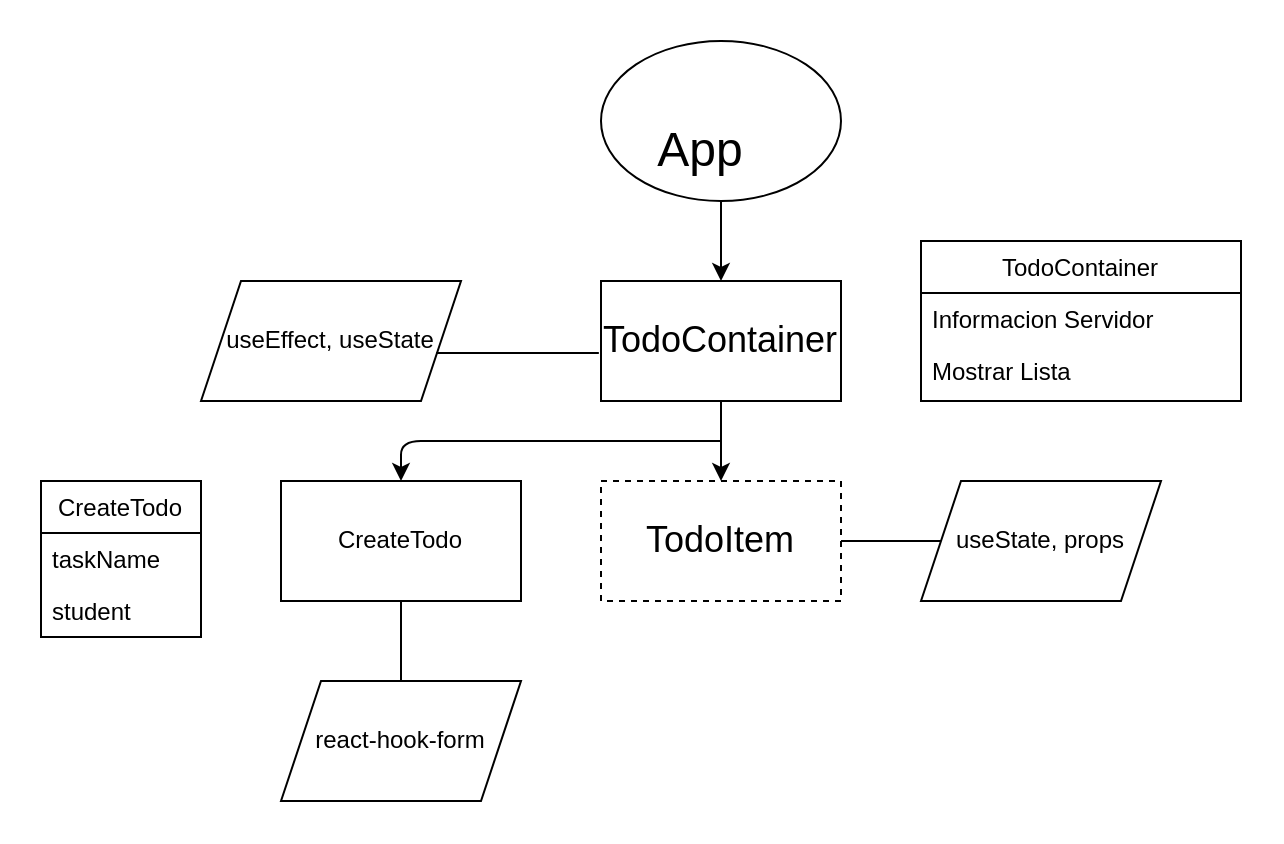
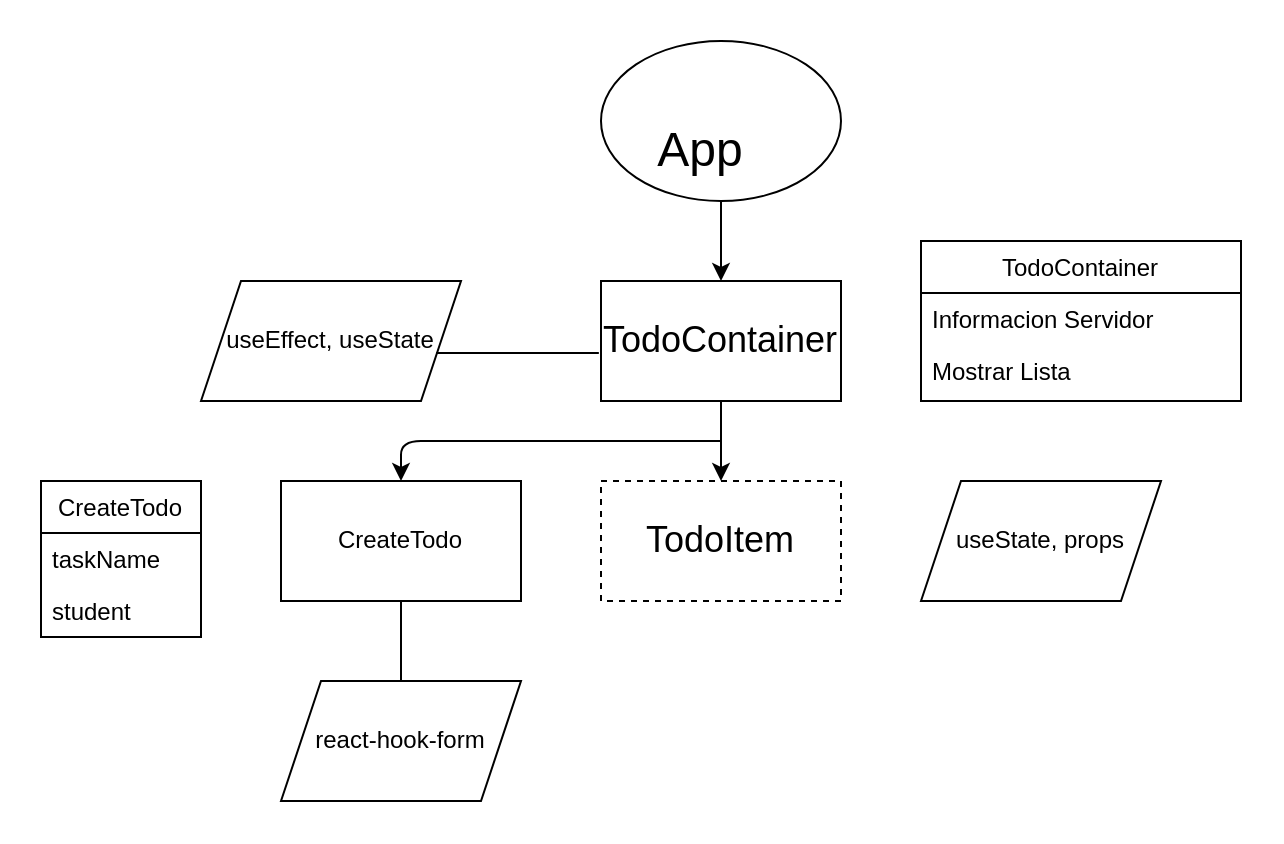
edge "TodoItem" -- "useState, props": removed
